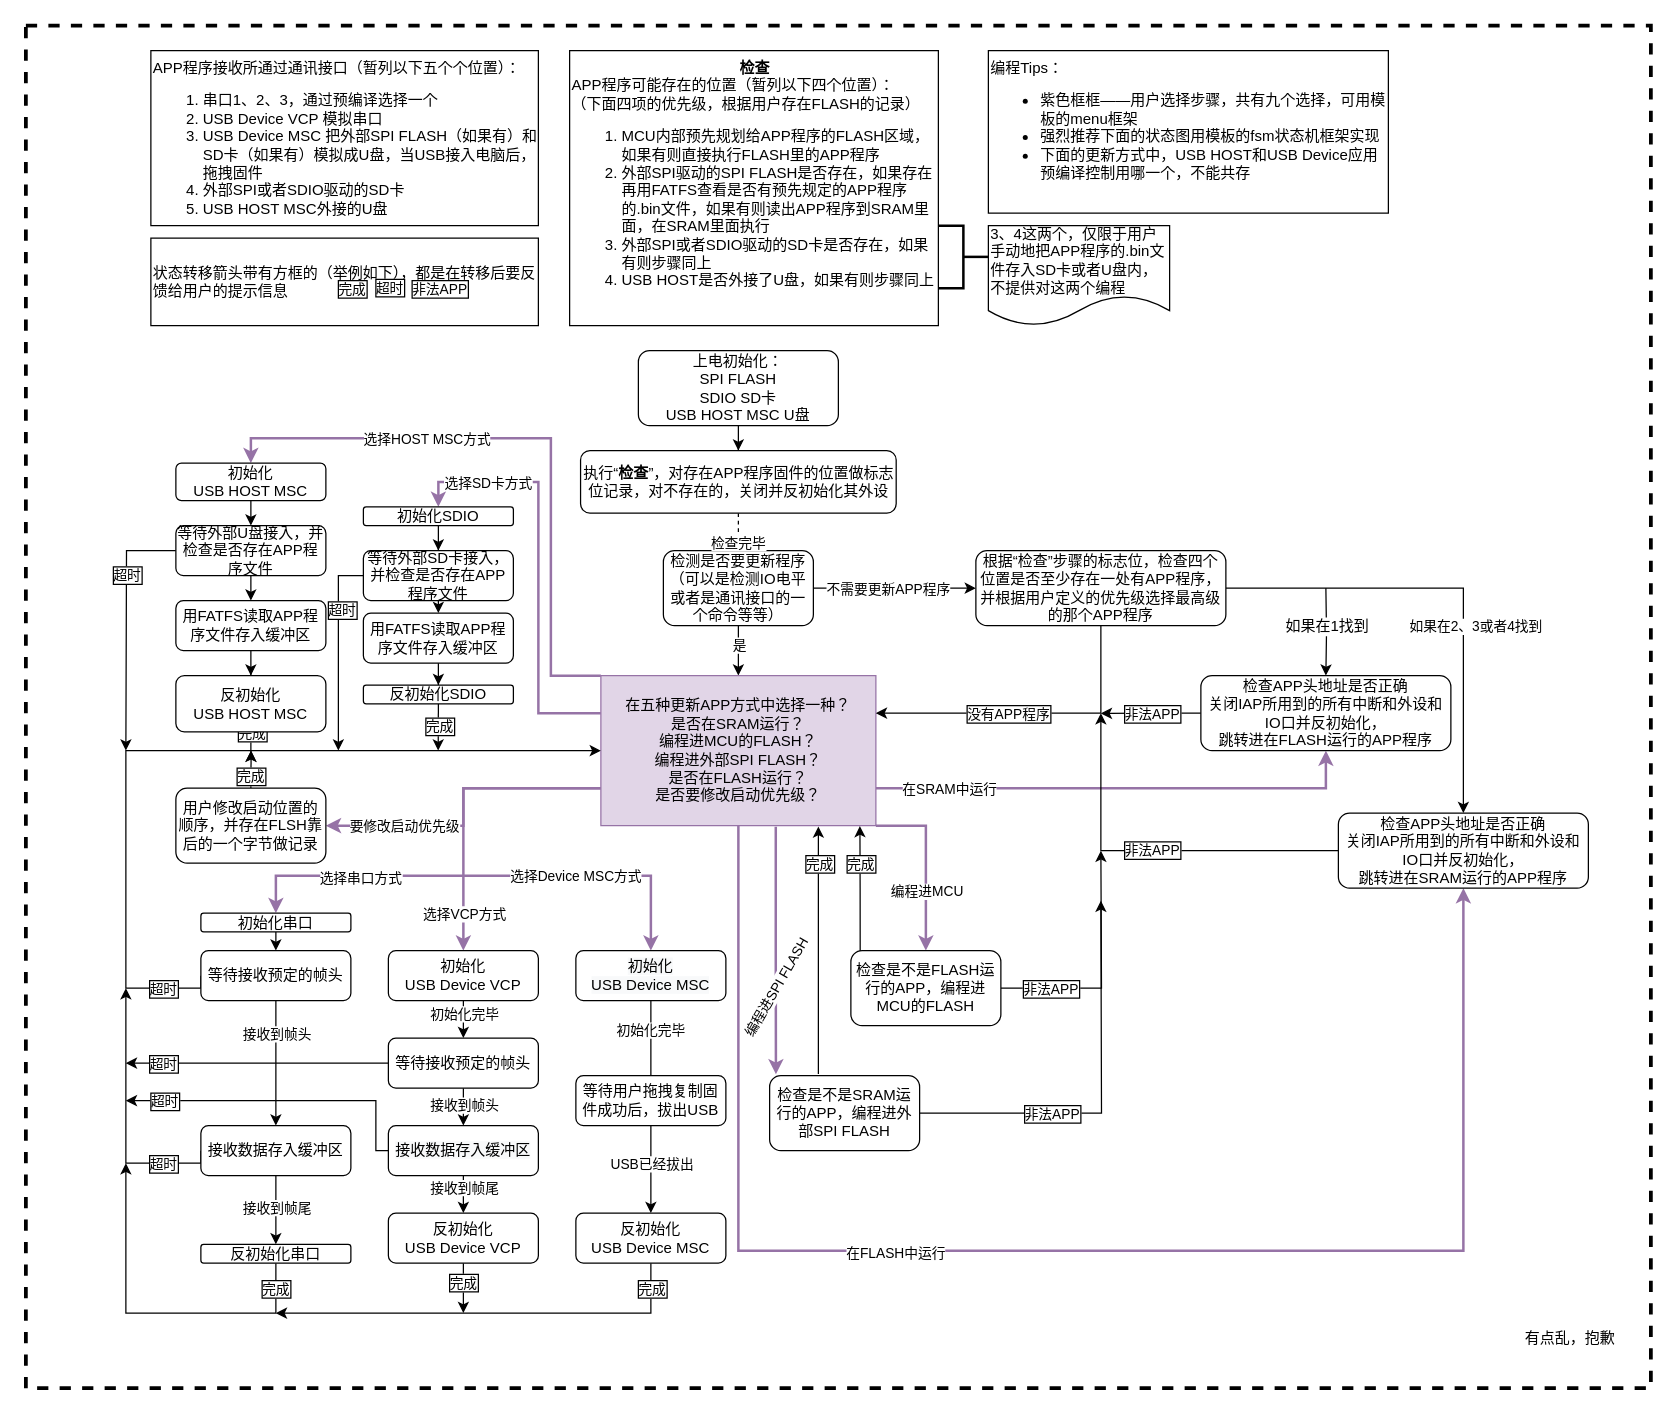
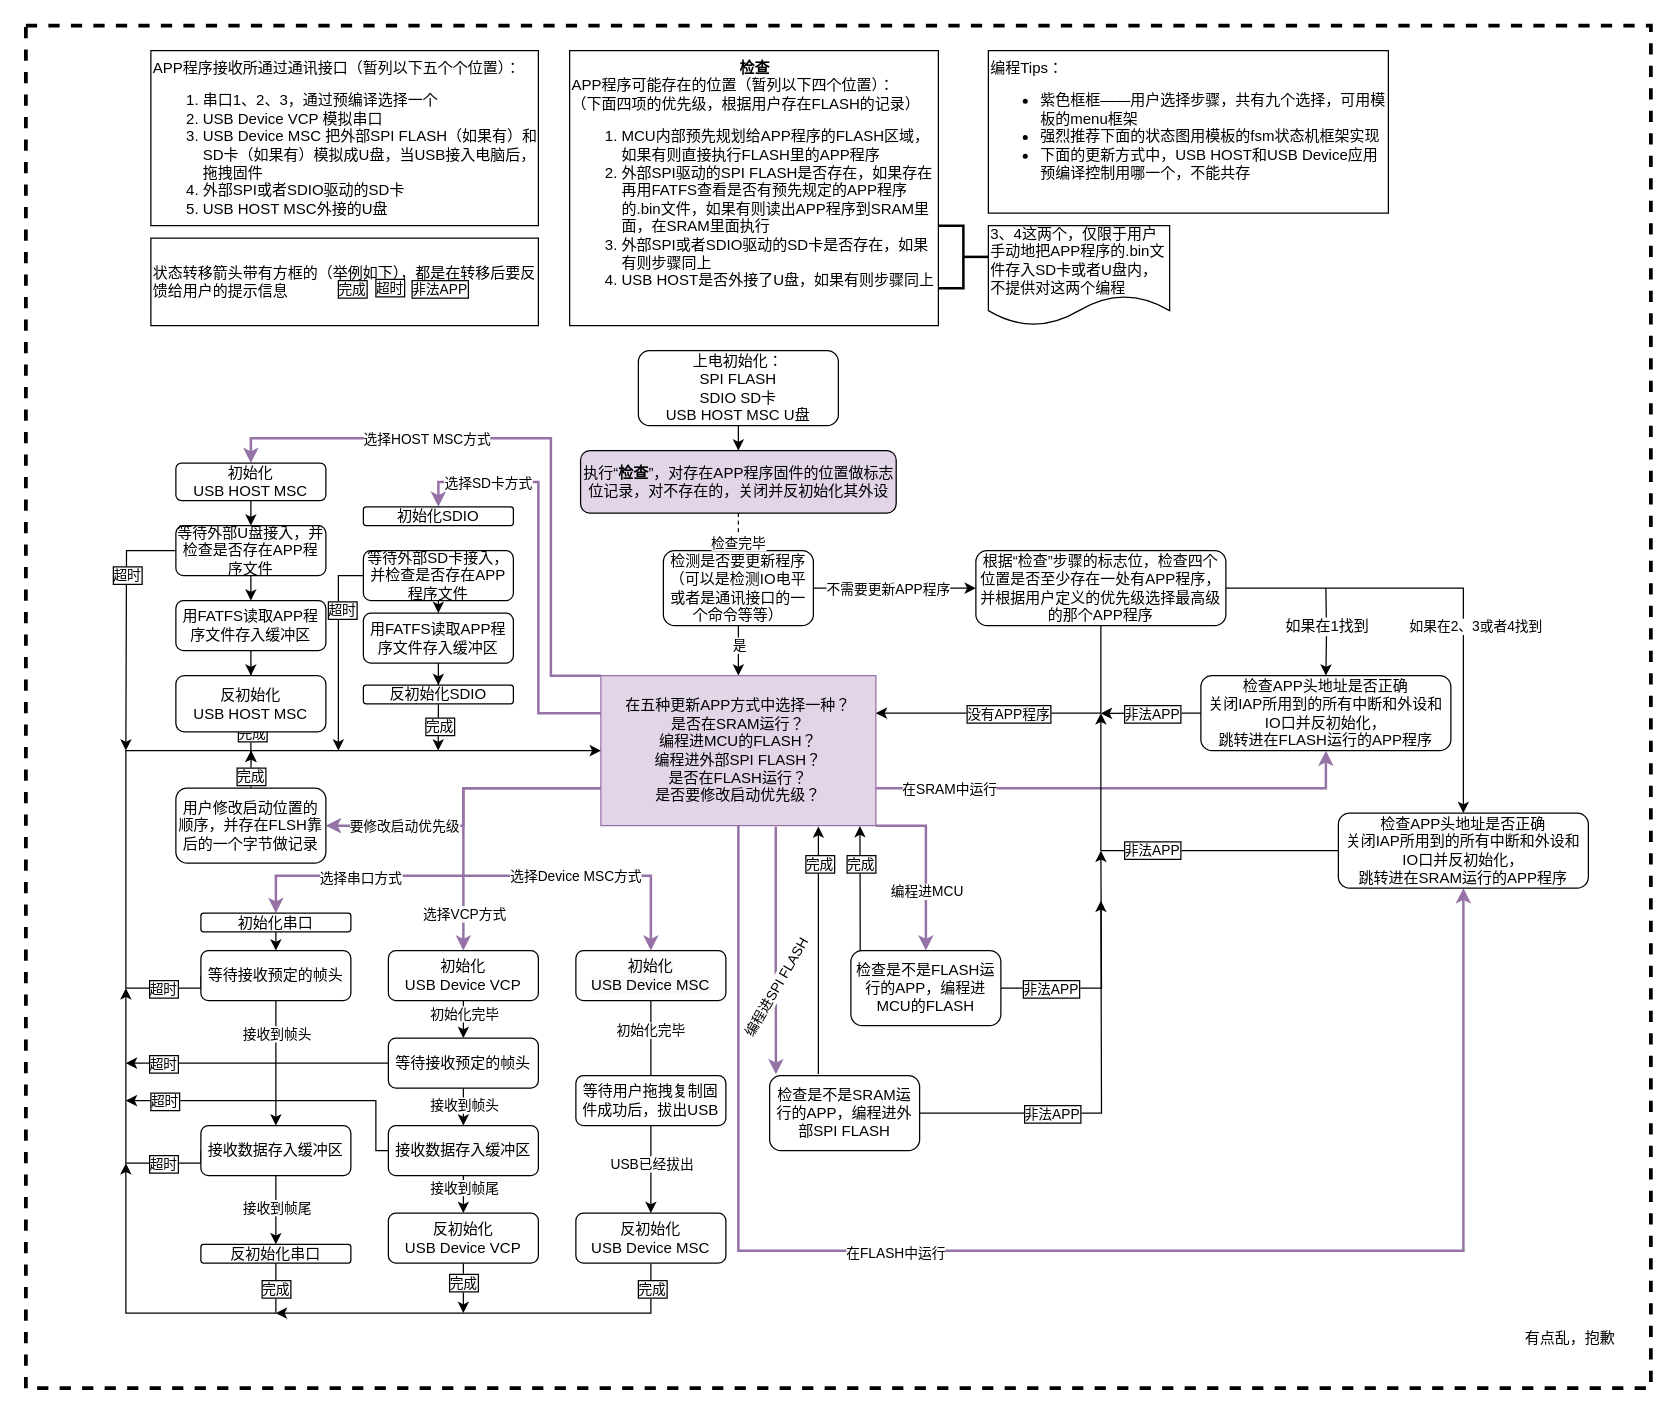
node "执行“检查”，对存在APP程序固件的位置做标志位记录，对不存在的，关闭并反初始化其外设": fillcolor #ffffff -> #e1d5e7
edge "初始化SDIO" -> "等待外部SD卡接入，并检查是否存在APP程序文件": removed
